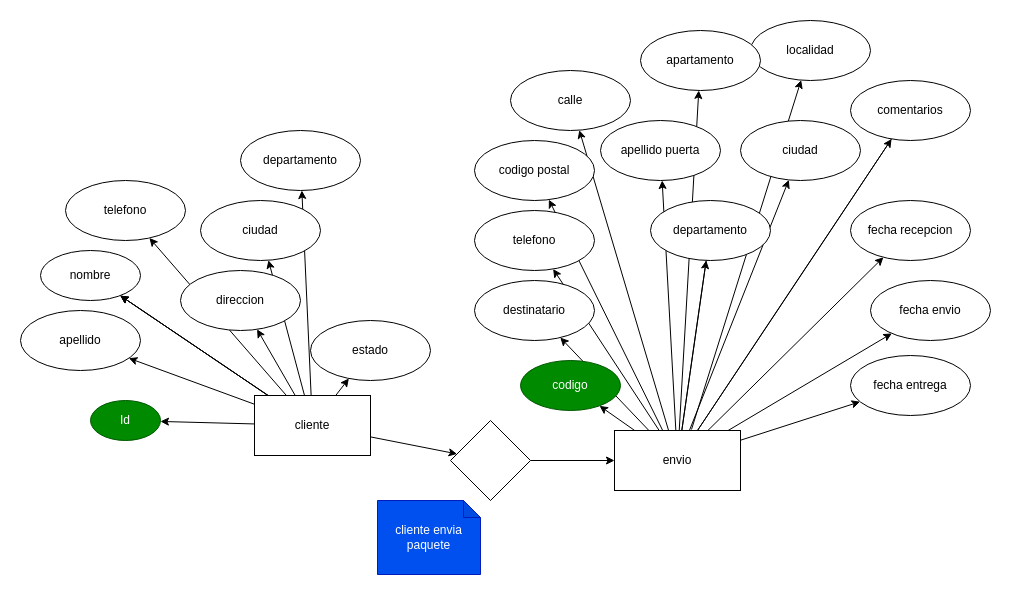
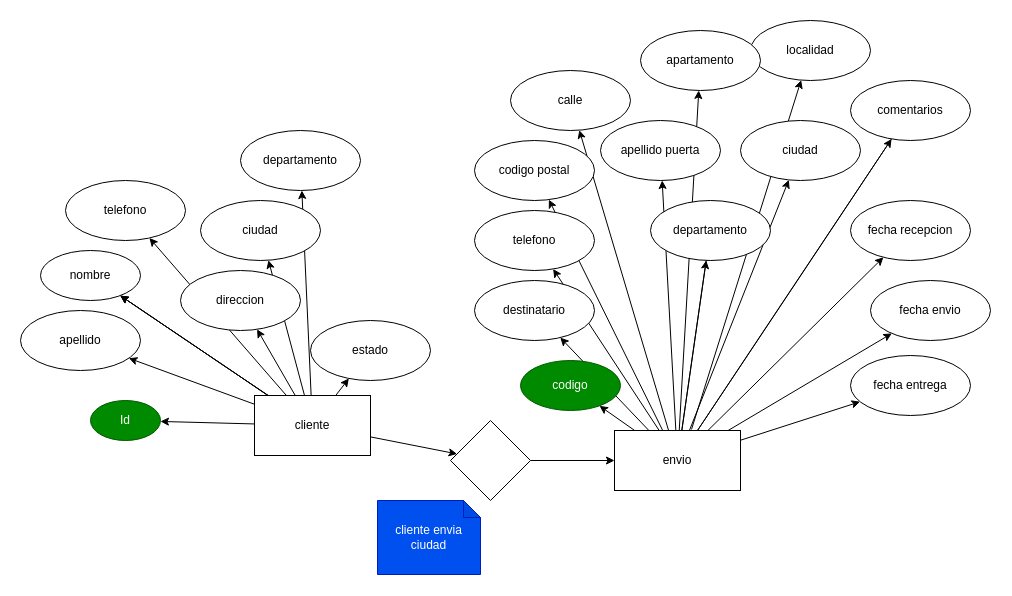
node "cliente envia paquete": label "cliente envia paquete" -> "cliente envia ciudad"
